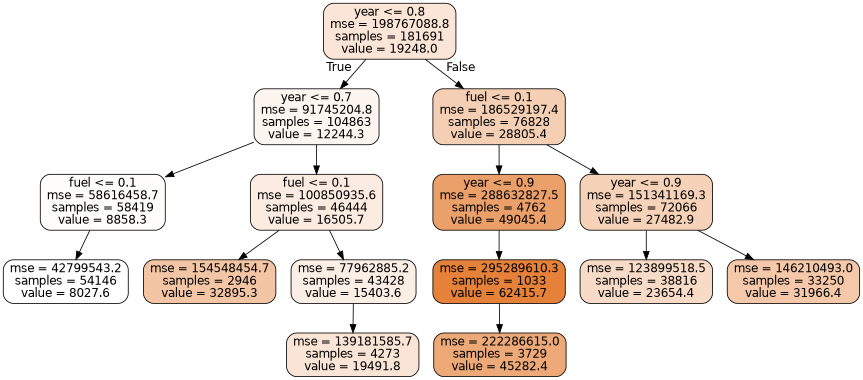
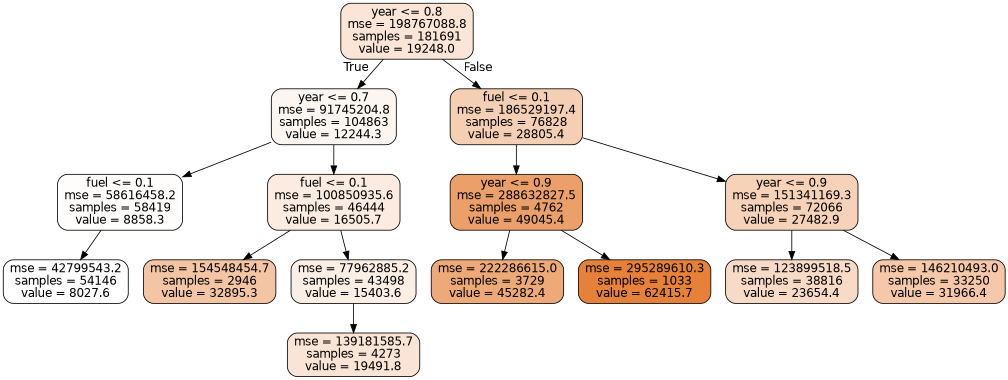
node "fuel <= 0.1 mse = 58616458.7 samples = 58419 value = 8858.3": label "fuel <= 0.1 mse = 58616458.7 samples = 58419 value = 8858.3" -> "fuel <= 0.1 mse = 58616458.2 samples = 58419 value = 8858.3"
node "mse = 77962885.2 samples = 43428 value = 15403.6": label "mse = 77962885.2 samples = 43428 value = 15403.6" -> "mse = 77962885.2 samples = 43498 value = 15403.6"
edge "mse = 295289610.3 samples = 1033 value = 62415.7" -> "mse = 222286615.0 samples = 3729 value = 45282.4": now "year <= 0.9 mse = 288632827.5 samples = 4762 value = 49045.4" -> "mse = 222286615.0 samples = 3729 value = 45282.4"
